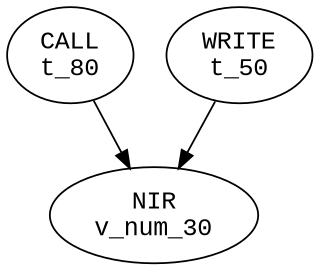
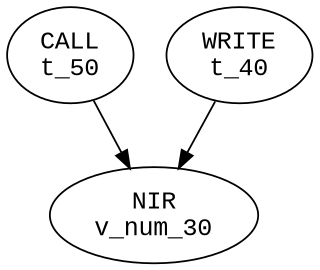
node "CALL t_80": label "CALL t_80" -> "CALL t_50"
node "WRITE t_50": label "WRITE t_50" -> "WRITE t_40"
